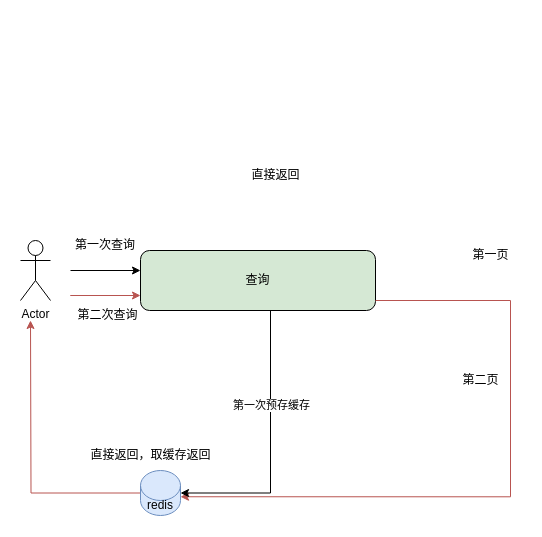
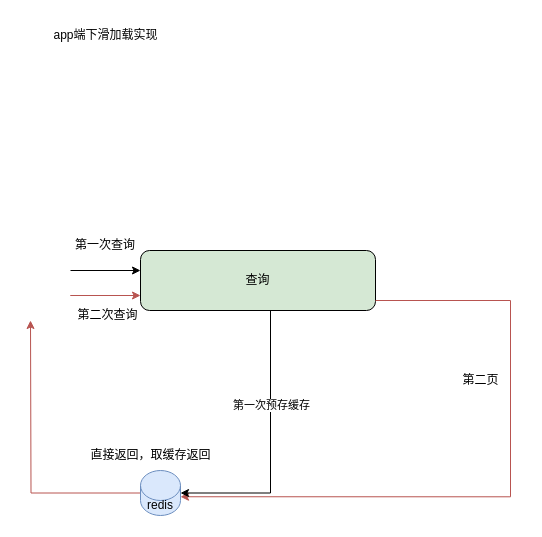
node "app端下滑加载实现": added
node "直接返回": removed
node "第一页": removed
node "Actor": removed
